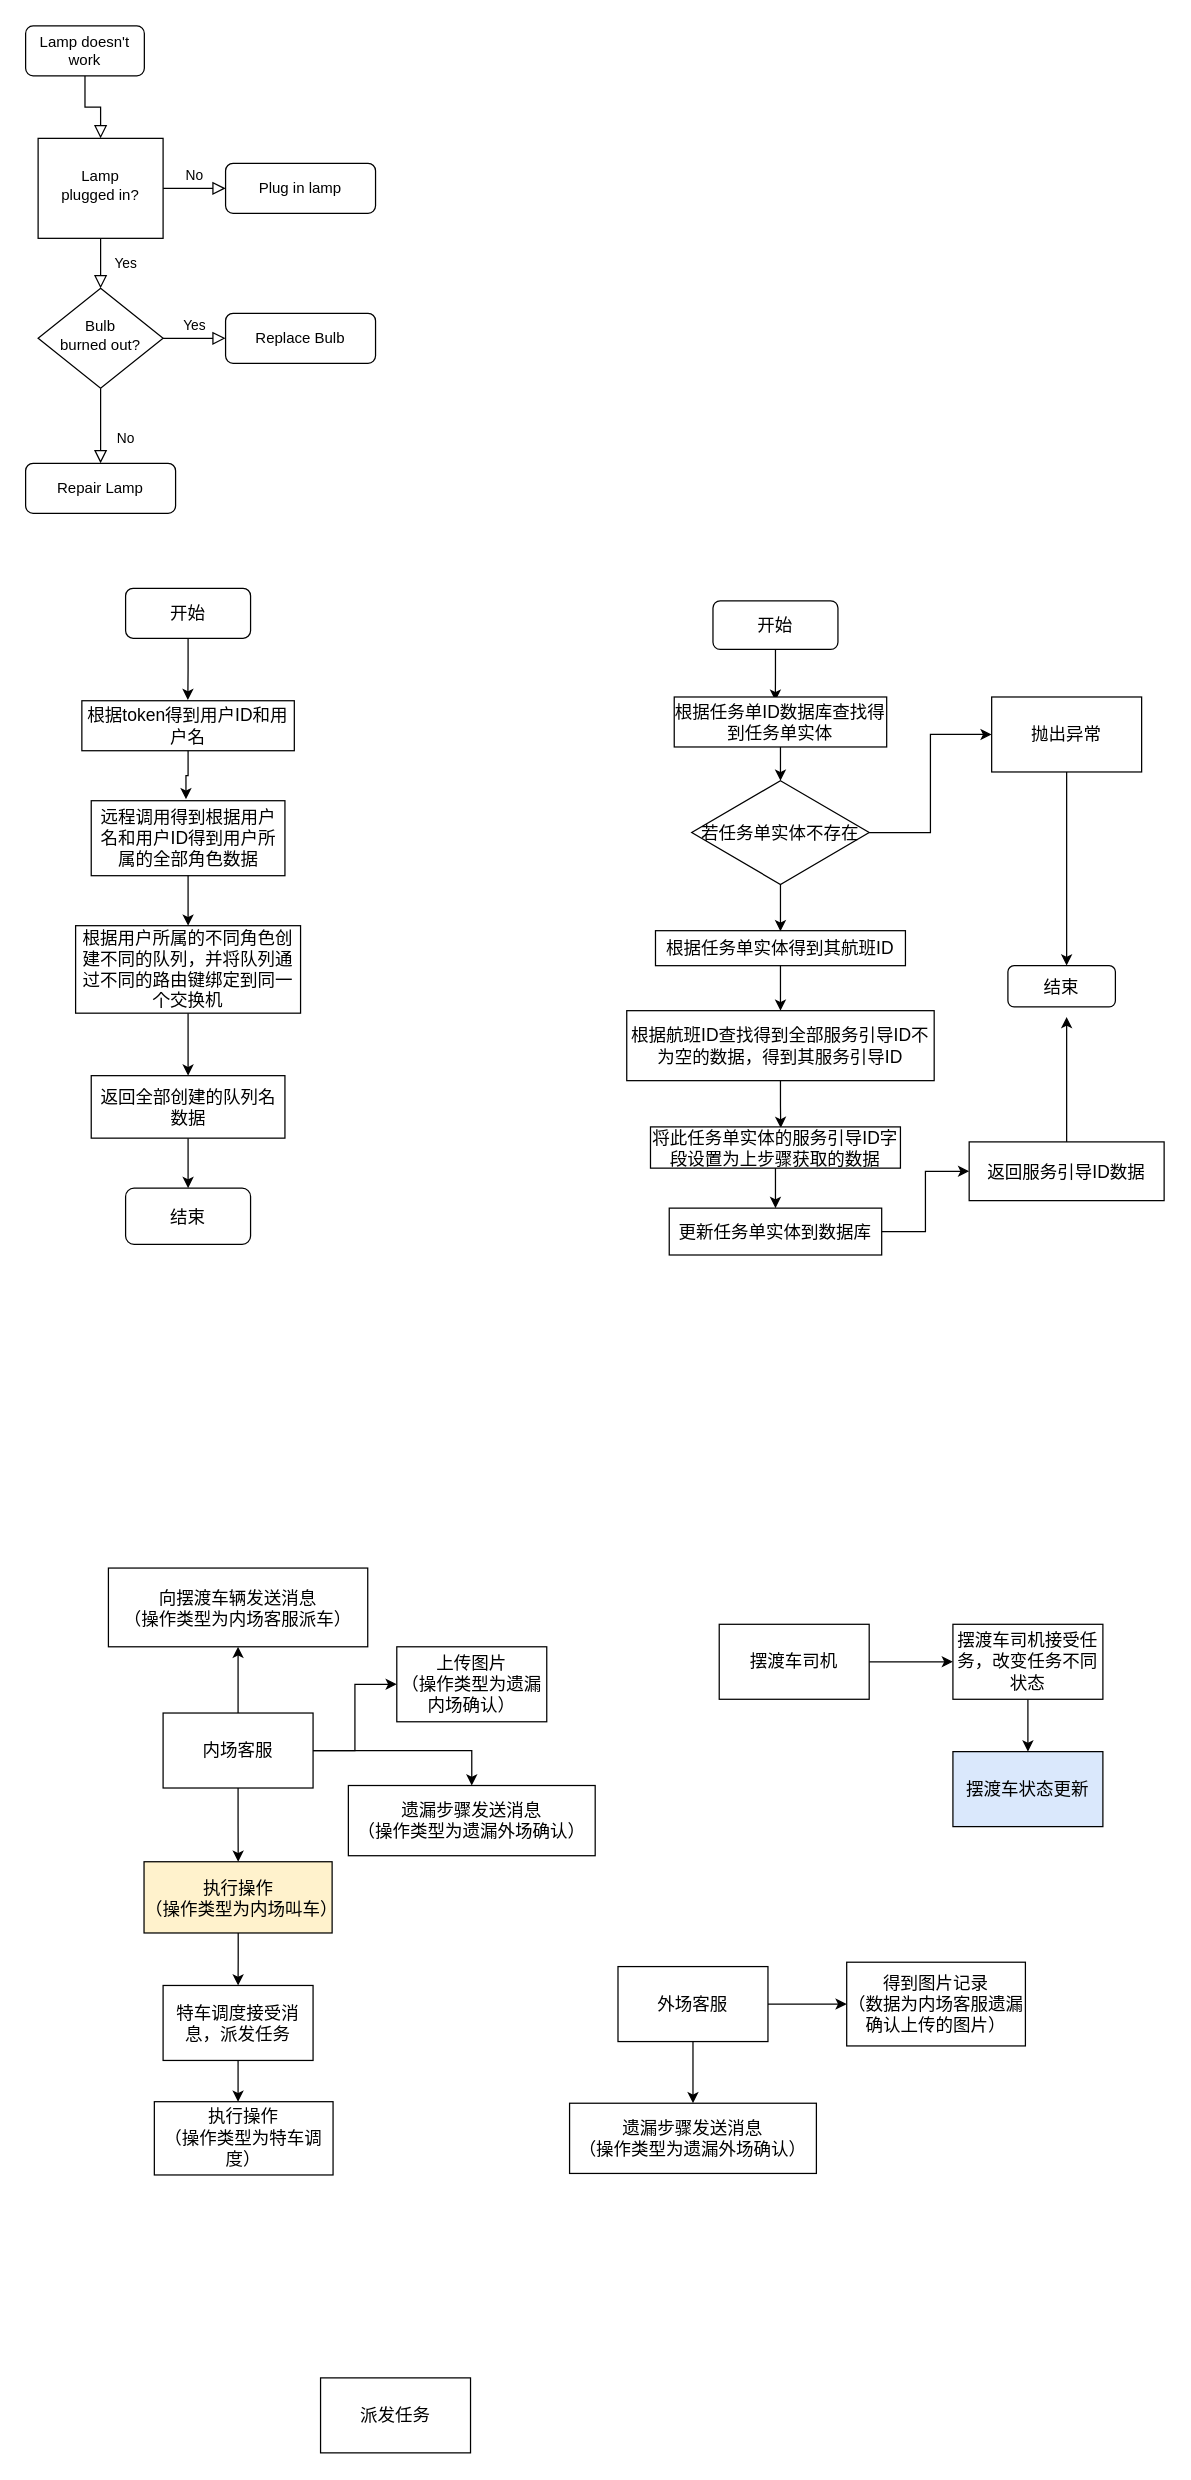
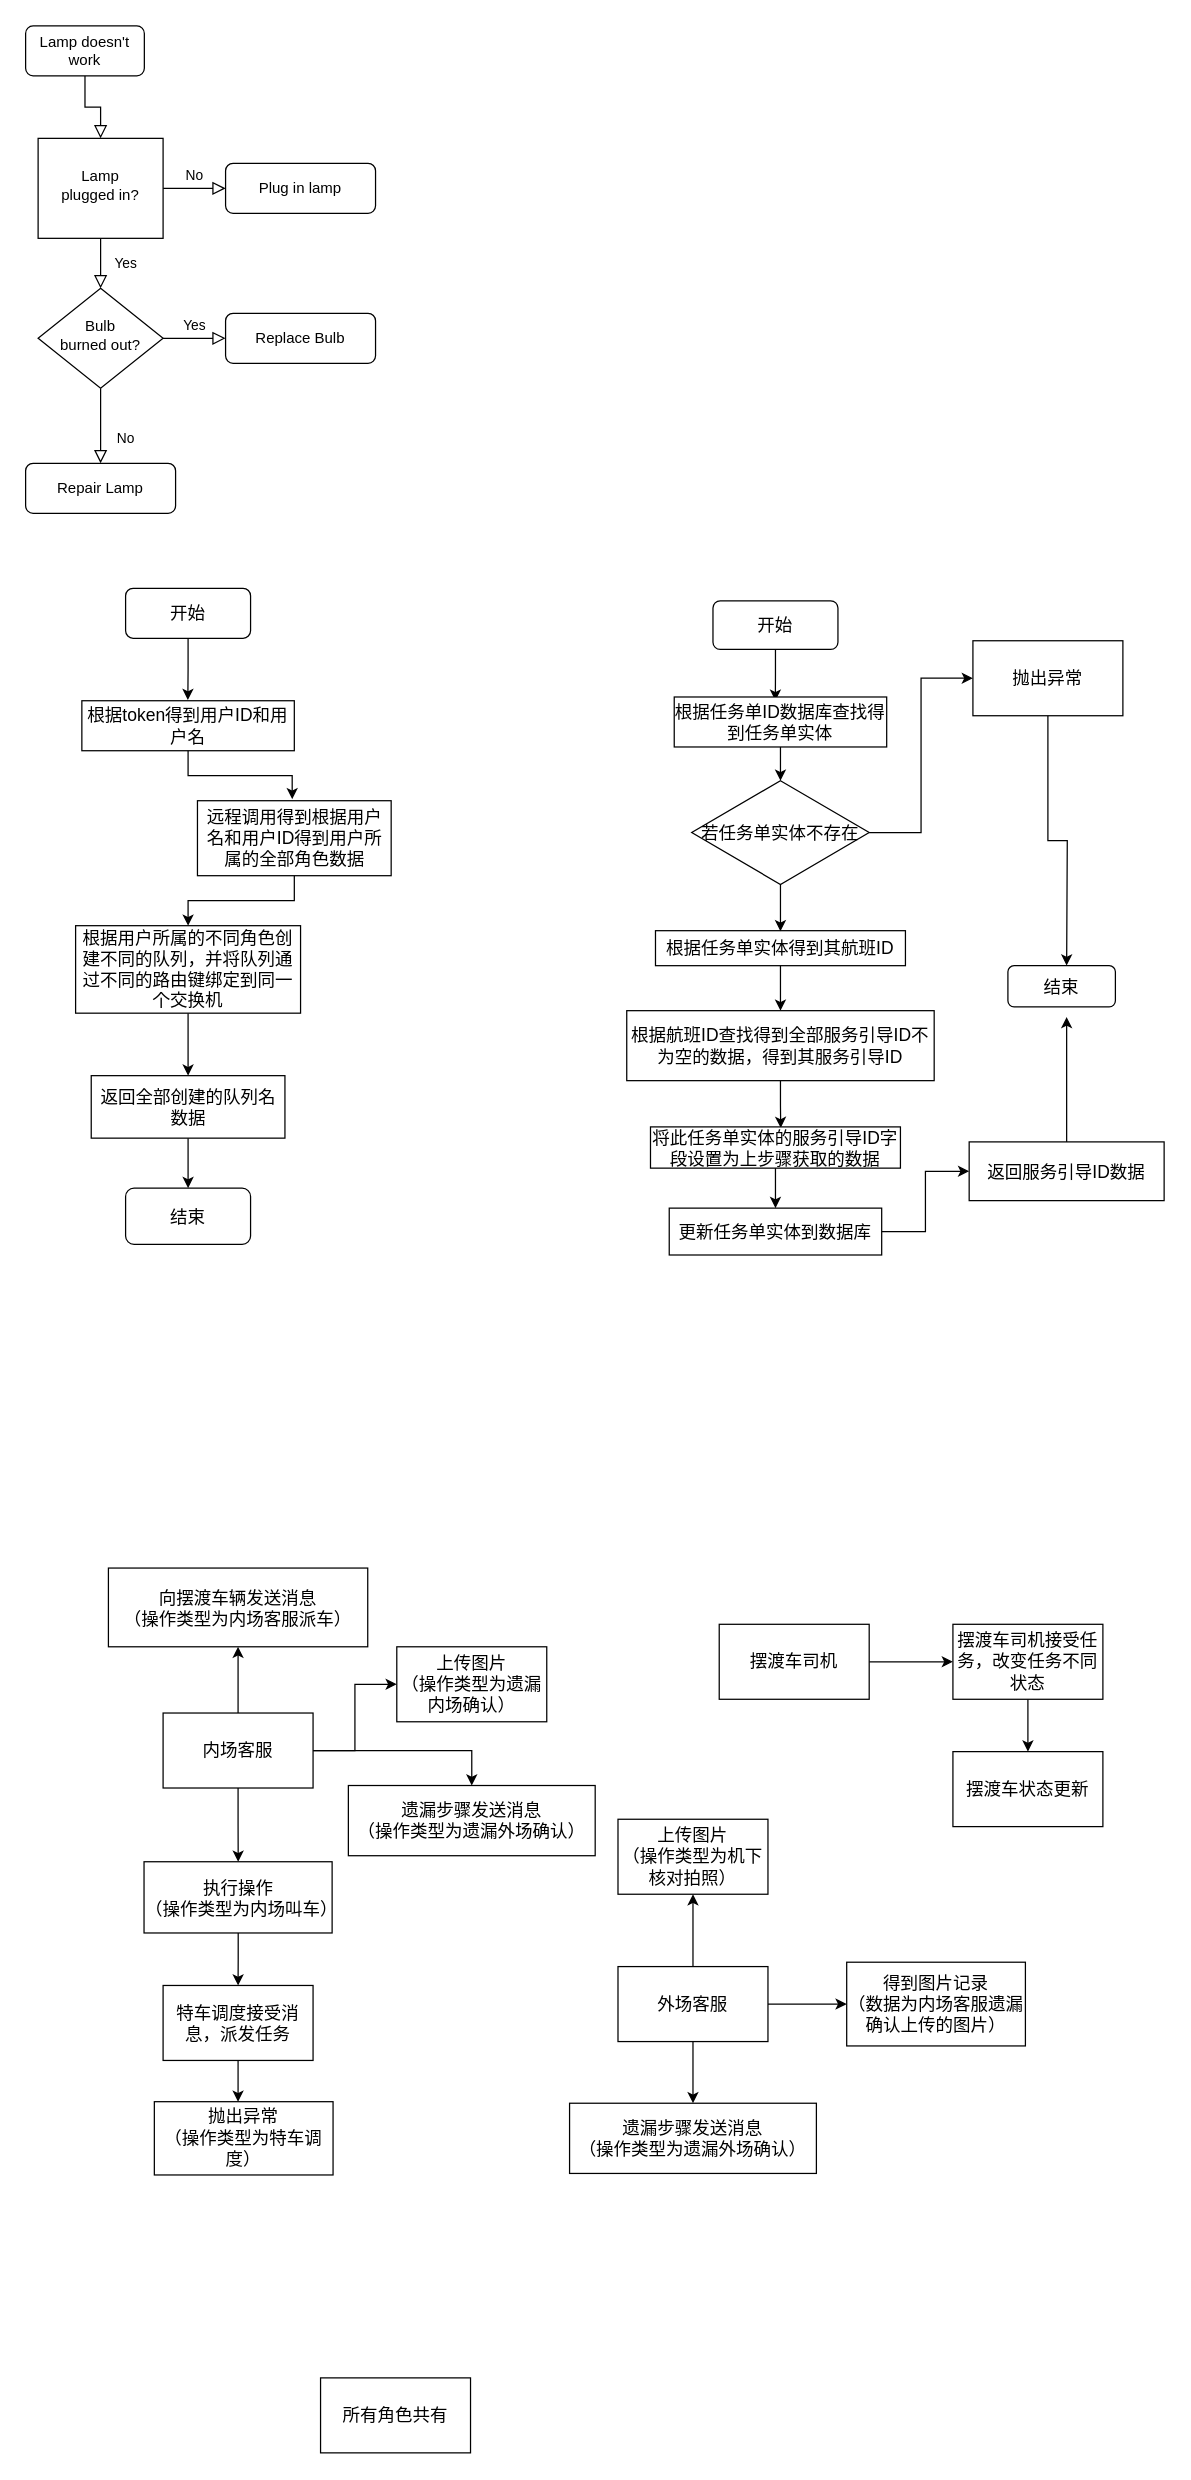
node "抛出异常": moved (1067, 734) -> (1048, 678)
node "远程调用得到根据用户名和用户ID得到用户所属的全部角色数据": moved (188, 838) -> (294, 838)
node "摆渡车状态更新": fillcolor #dae8fc -> #ffffff
node "上传图片（操作类型为机下核对拍照）": added
node "执行操作（操作类型为内场叫车）": fillcolor #fff2cc -> #ffffff
edge "外场客服" -> "上传图片（操作类型为机下核对拍照）": added
node "执行操作（操作类型为特车调度）": label "执行操作（操作类型为特车调度）" -> "抛出异常（操作类型为特车调度）"
node "派发任务": label "派发任务" -> "所有角色共有"
